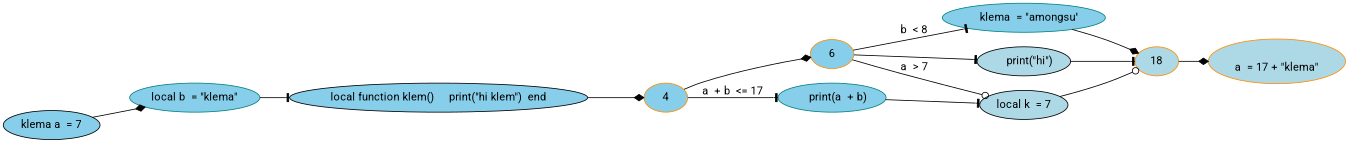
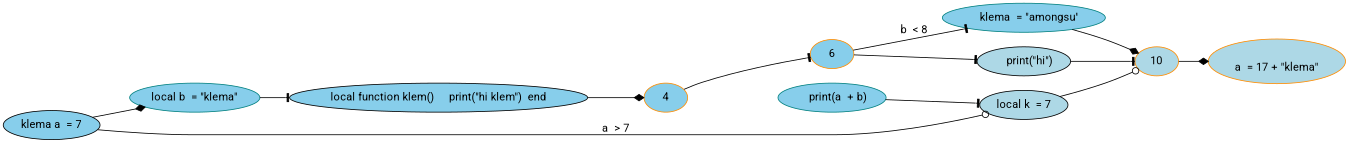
node "18": label "18" -> "10"
edge "4" -> "6": arrowhead diamond -> tee
edge "6" -> "local k  = 7": now "klema a  = 7" -> "local k  = 7"
edge "4" -> "print(a  + b)": removed, label "a  + b  <= 17"
